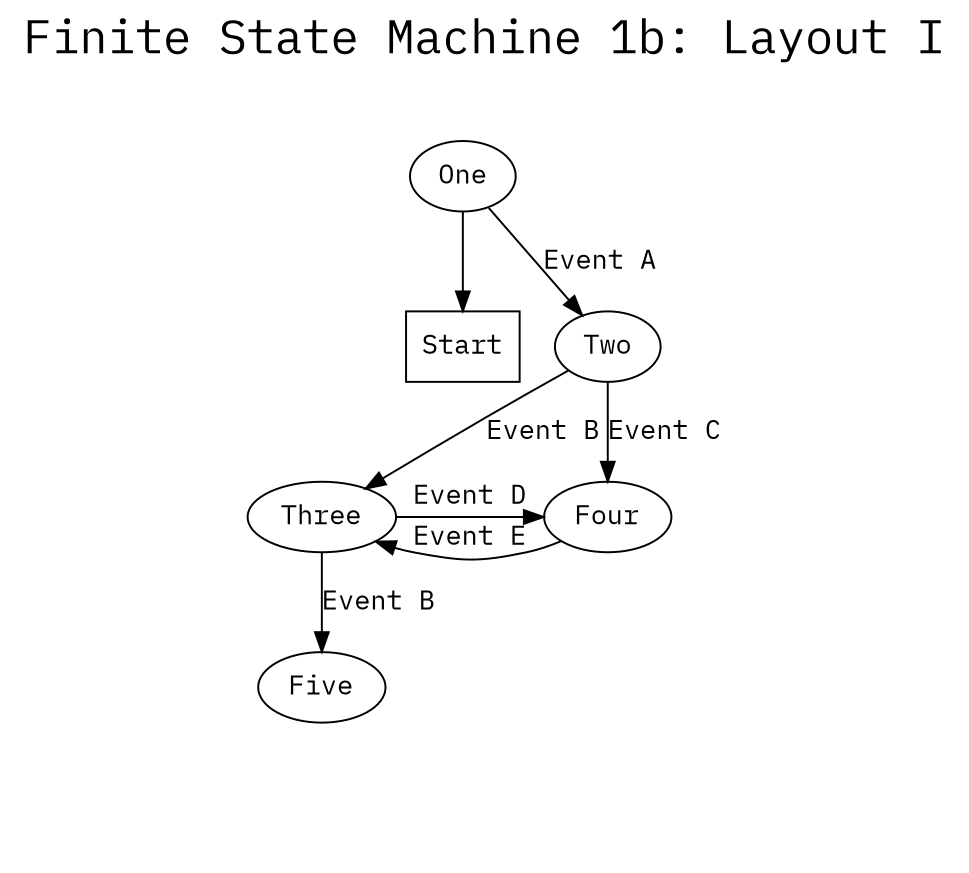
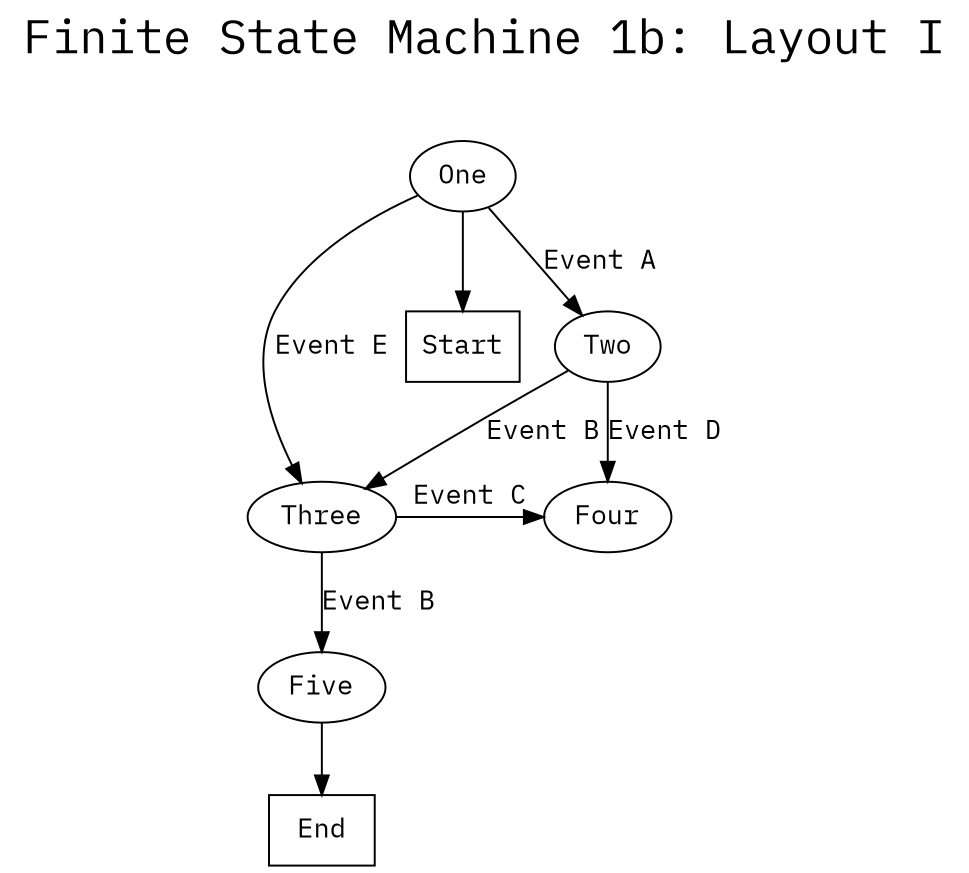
edge "Two" -> "Four": label "Event C" -> "Event D"
edge "Three" -> "Four": label "Event D" -> "Event C"
edge "Four" -> "Three": now "One" -> "Three"
node "End": added
